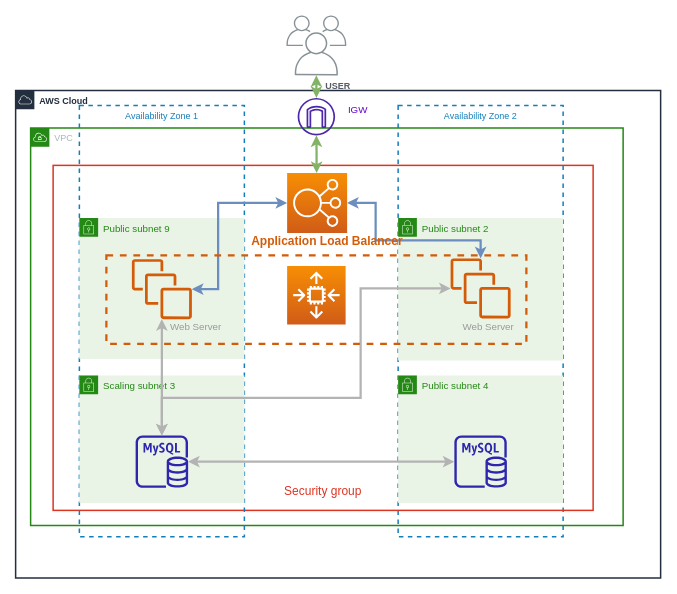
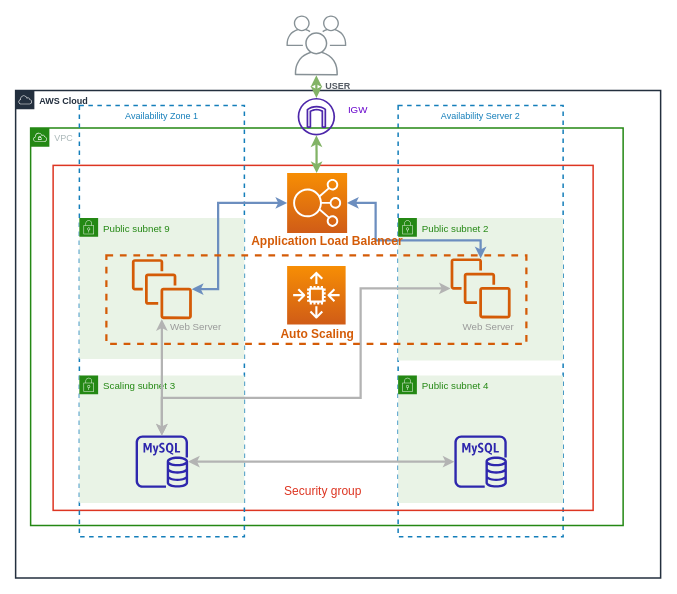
node "Availability Zone 2": label "Availability Zone 2" -> "Availability Server 2"
node "Auto Scaling": added
